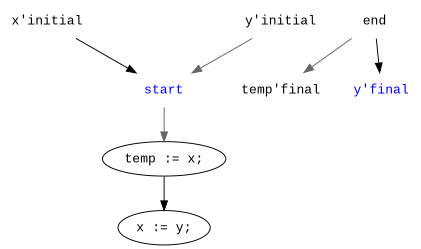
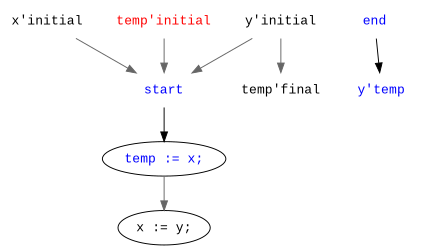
node "temp'initial": added
node "end": fontcolor black -> blue
edge "x'initial" -> "start": color black -> gray40
edge "end" -> "temp'final": now "y'initial" -> "temp'final"
node "y'final": label "y'final" -> "y'temp"
edge "start" -> "temp := x;": color gray40 -> black
node "temp := x;": fontcolor black -> blue
edge "temp := x;" -> "x := y;": color black -> gray40
